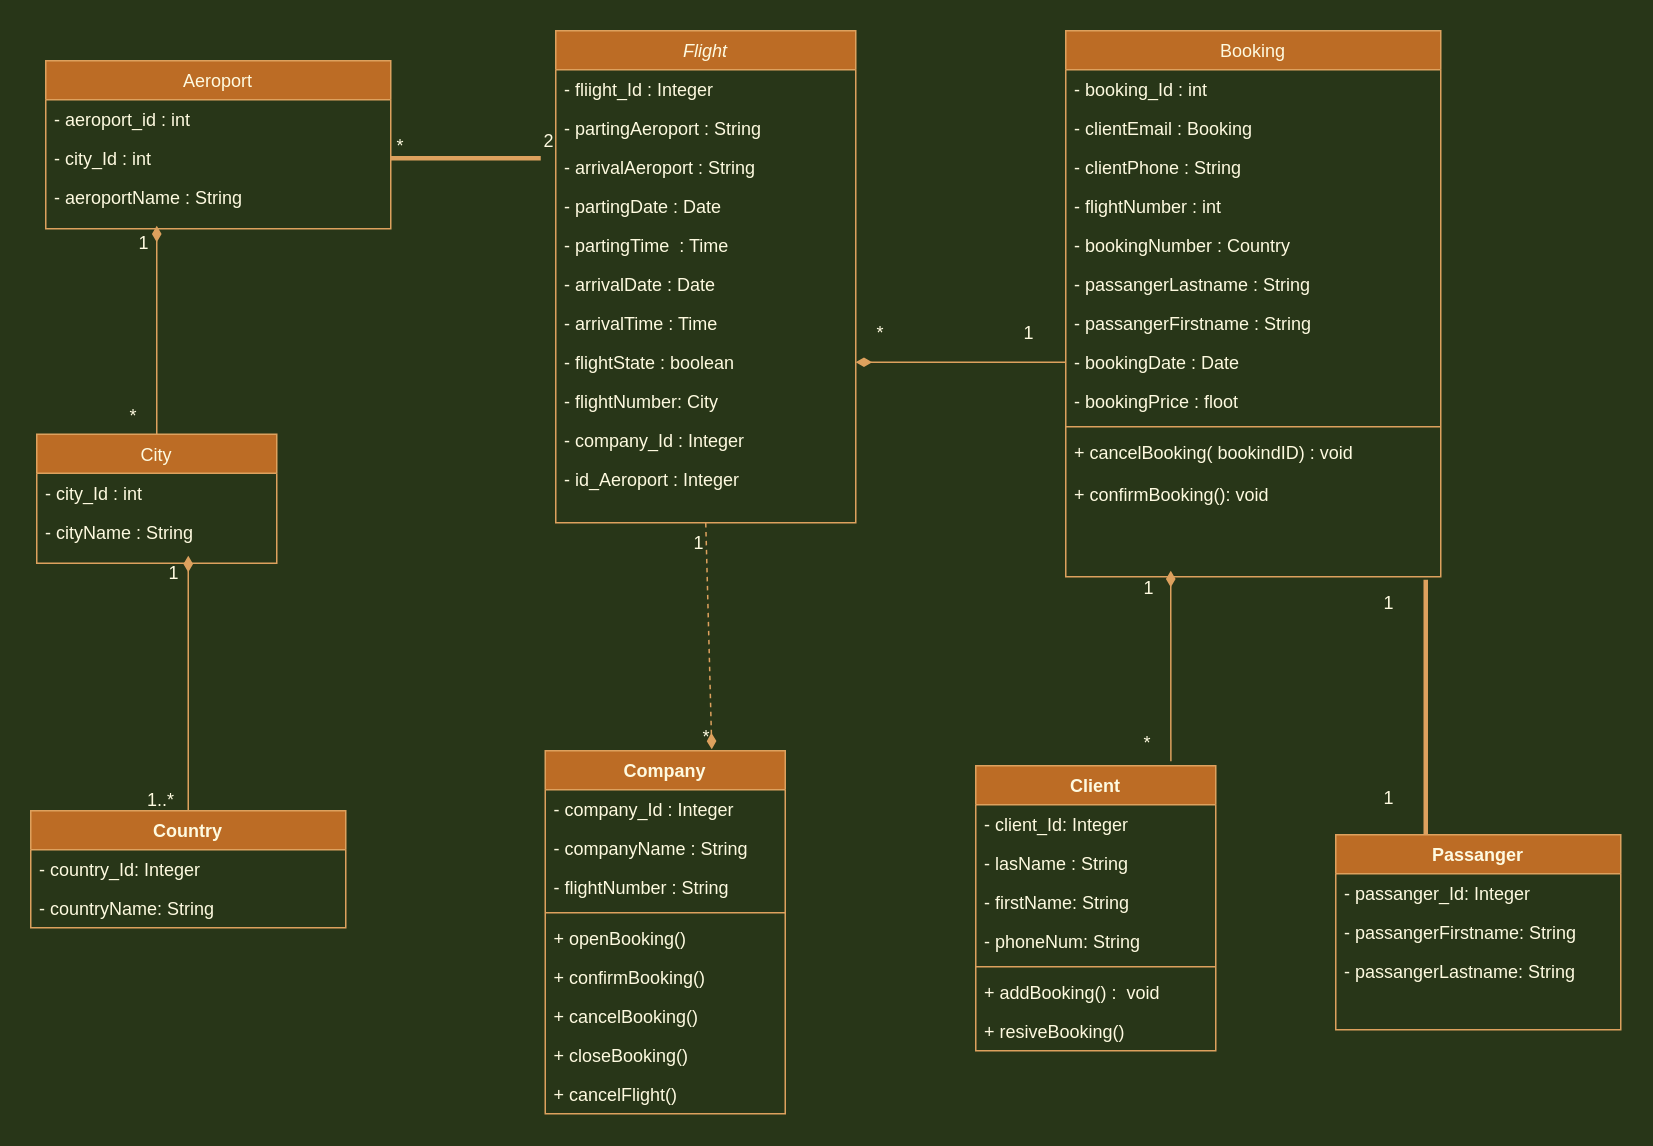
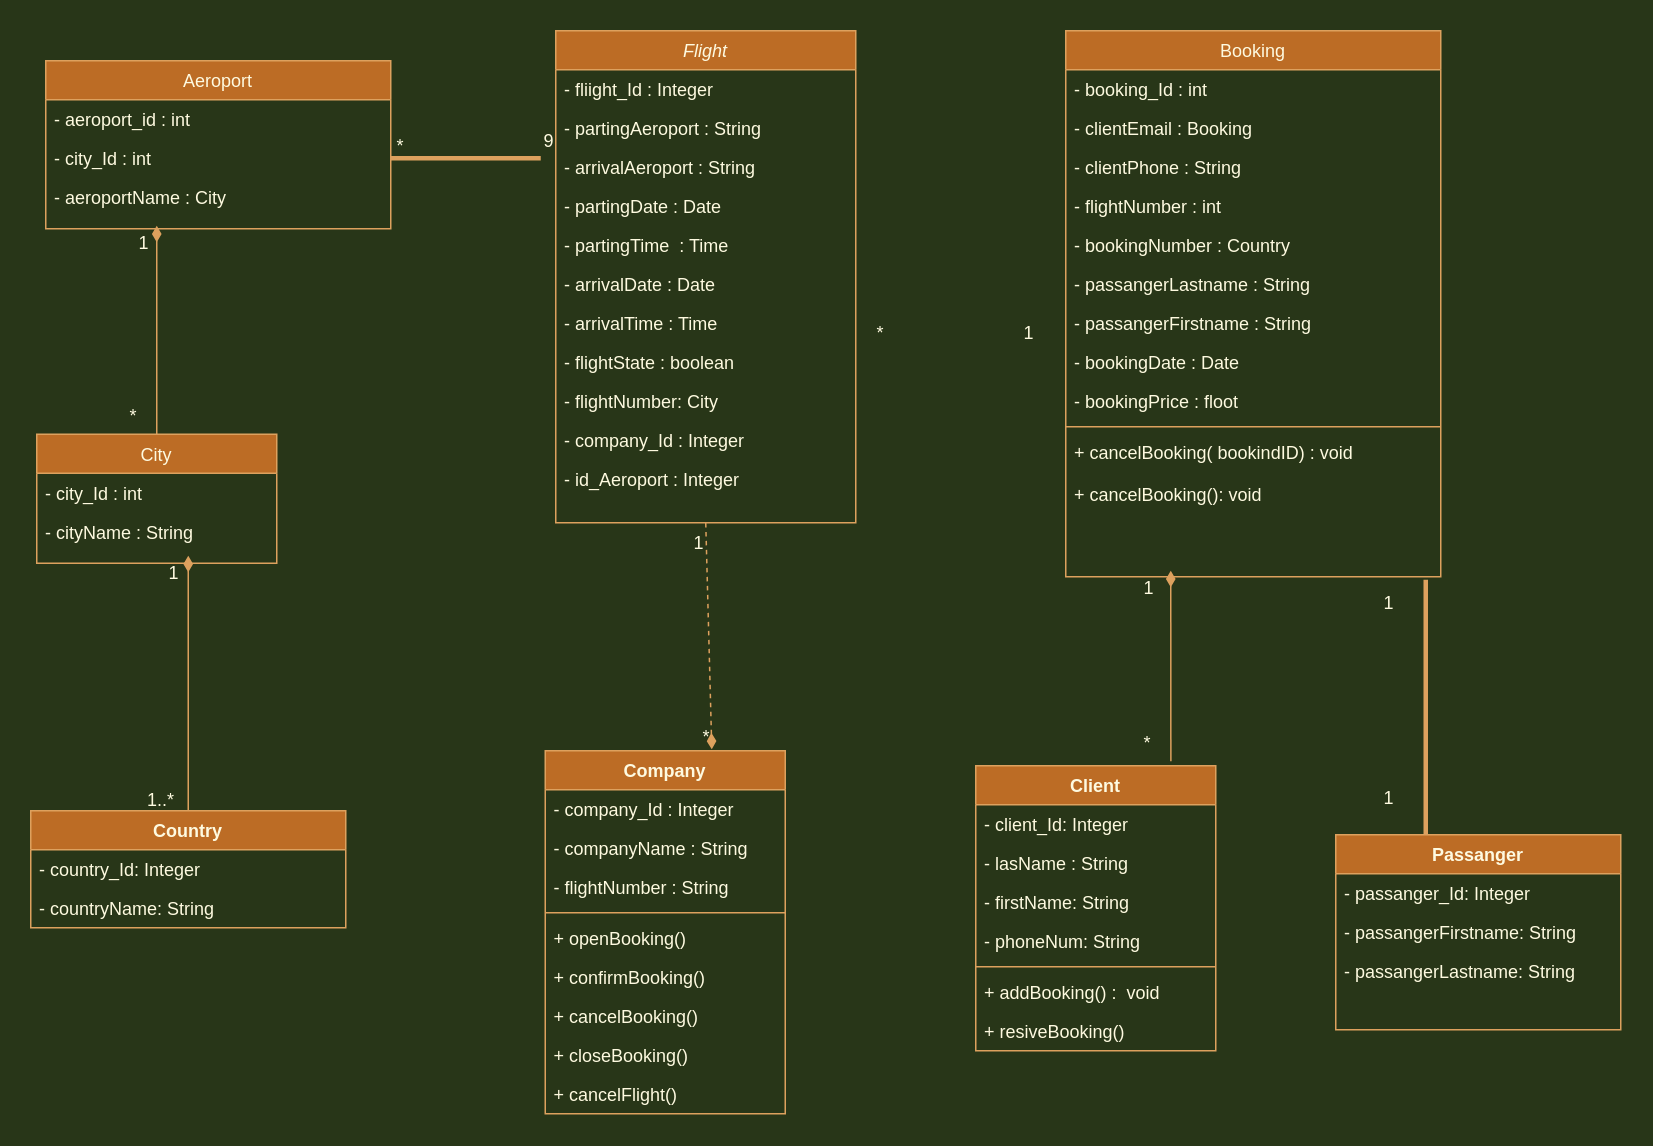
node "2": label "2" -> "9"
node "- aeroportName : String": label "- aeroportName : String" -> "- aeroportName : City"
edge "- bookingDate : Date" -> "- flightState : boolean": removed
node "+ confirmBooking(): void": label "+ confirmBooking(): void" -> "+ cancelBooking(): void"
